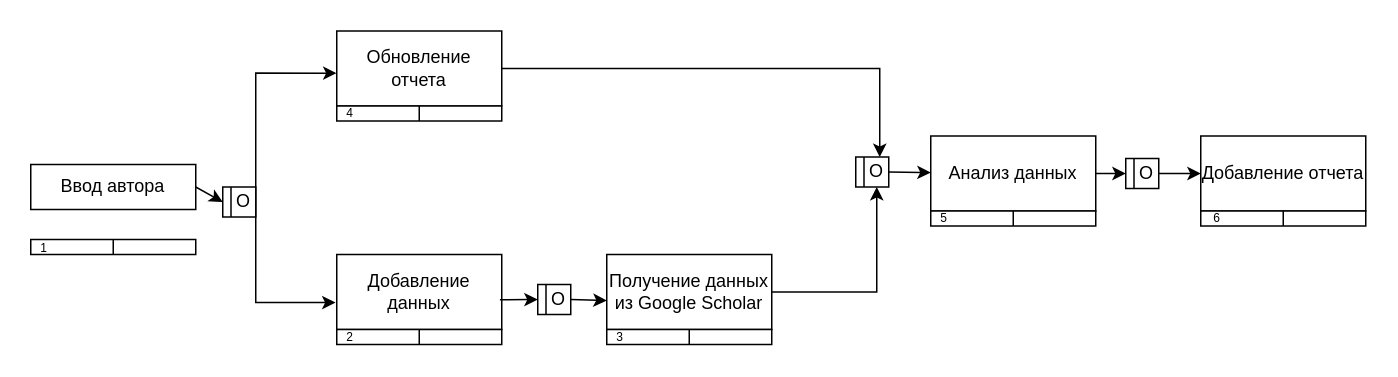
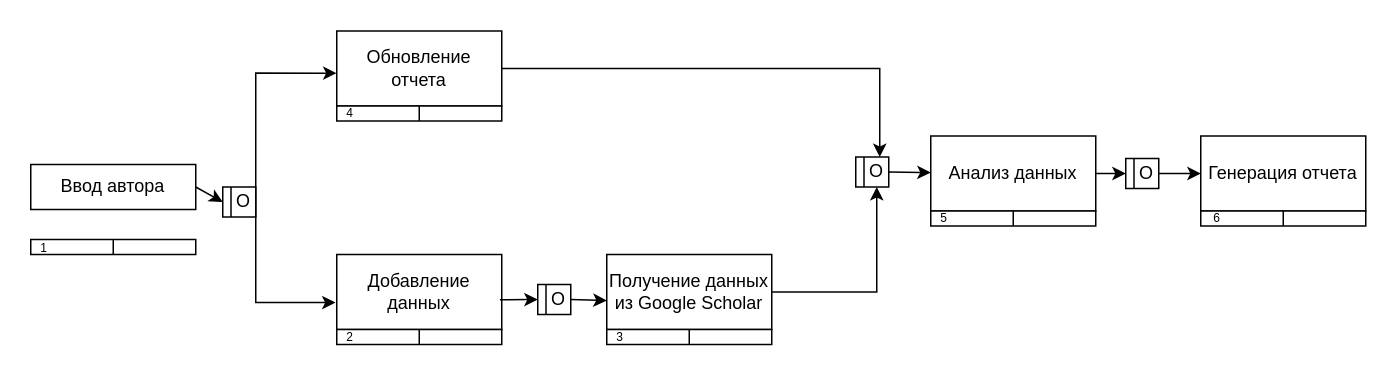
node "Добавление отчета": label "Добавление отчета" -> "Генерация отчета"
